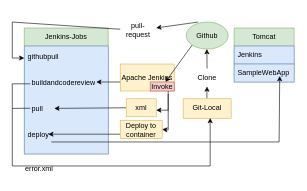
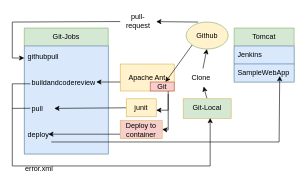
node "pull-request": moved (138, 30) -> (138, 21)
node "Github": fillcolor #d5e8d4 -> #fff2cc
node "Jenkins-Jobs": label "Jenkins-Jobs" -> "Git-Jobs"
node "Clone": moved (207, 77) -> (201, 77)
node "Apache Jenkins": label "Apache Jenkins" -> "Apache Ant"
node "Invoke": label "Invoke" -> "Git"
node "xml": label "xml" -> "junit"
node "Git-Local": fillcolor #fff2cc -> #d5e8d4
node "Deploy to container": fillcolor #fff2cc -> #f8cecc
